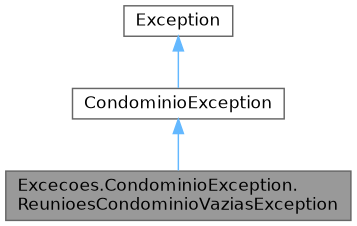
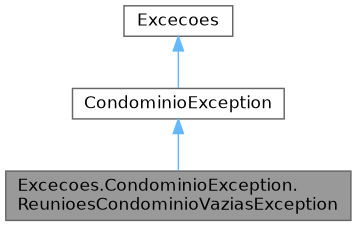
node "Exception": label "Exception" -> "Excecoes"
